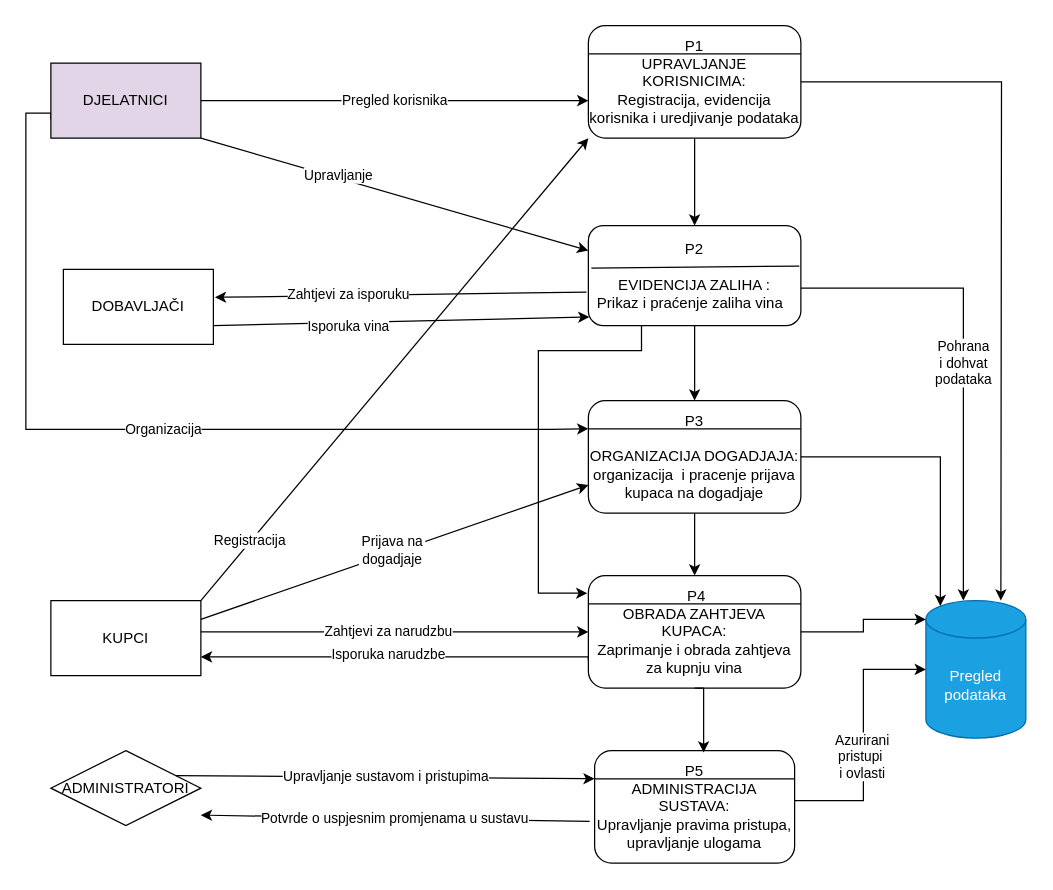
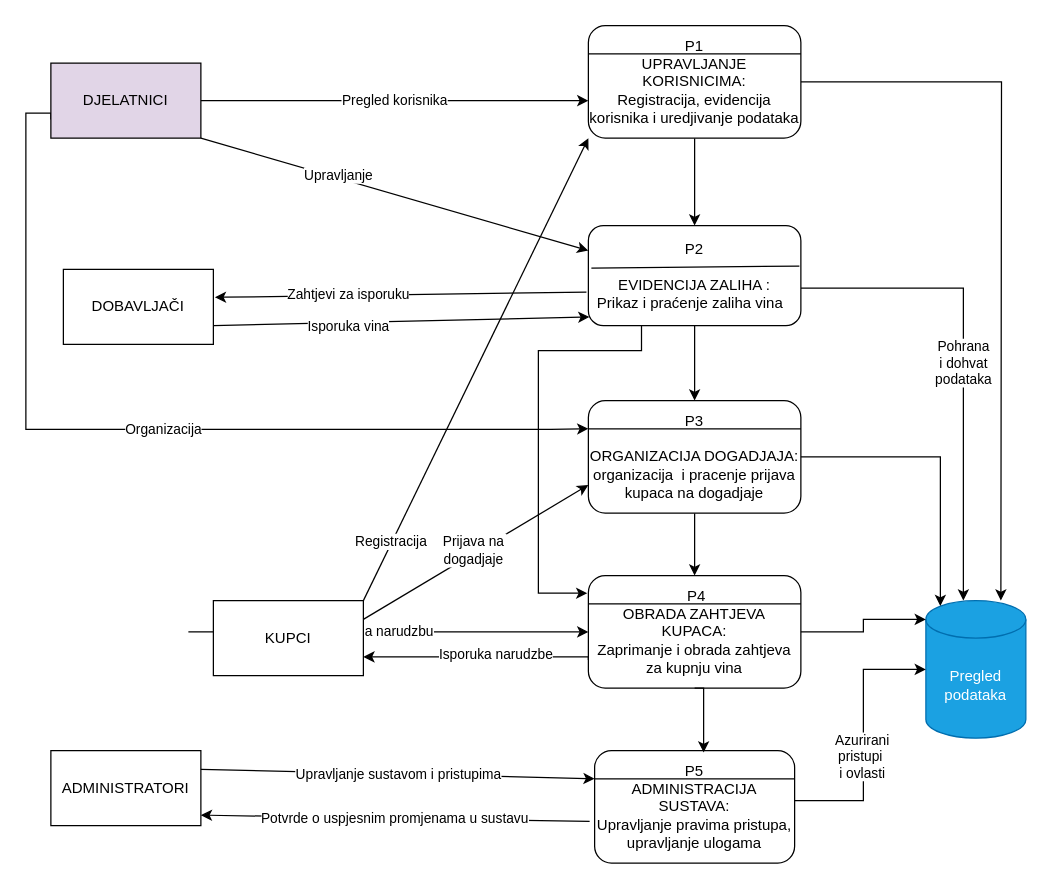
node "KUPCI": moved (126, 638) -> (288, 638)
node "ADMINISTRATORI": shape diamond -> rectangle
